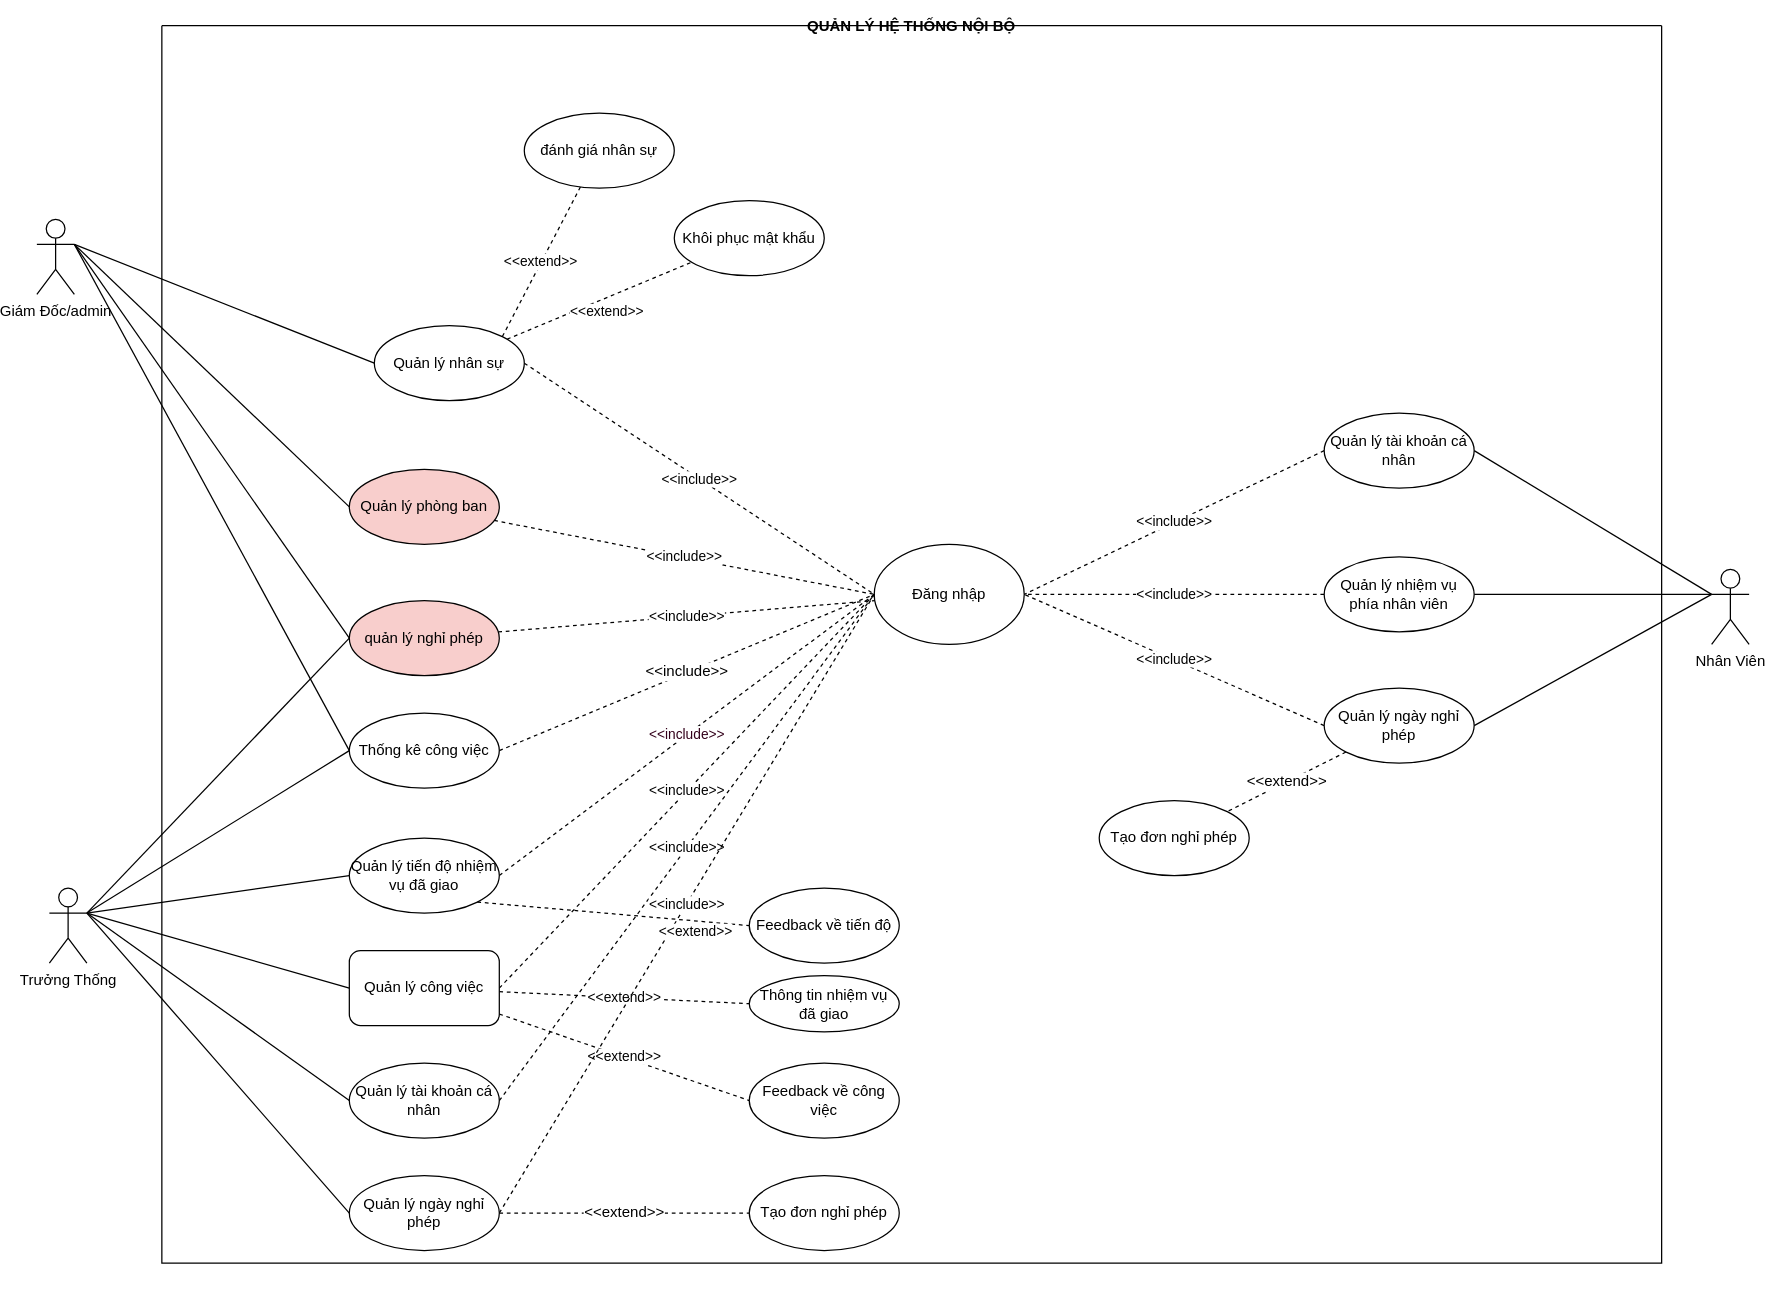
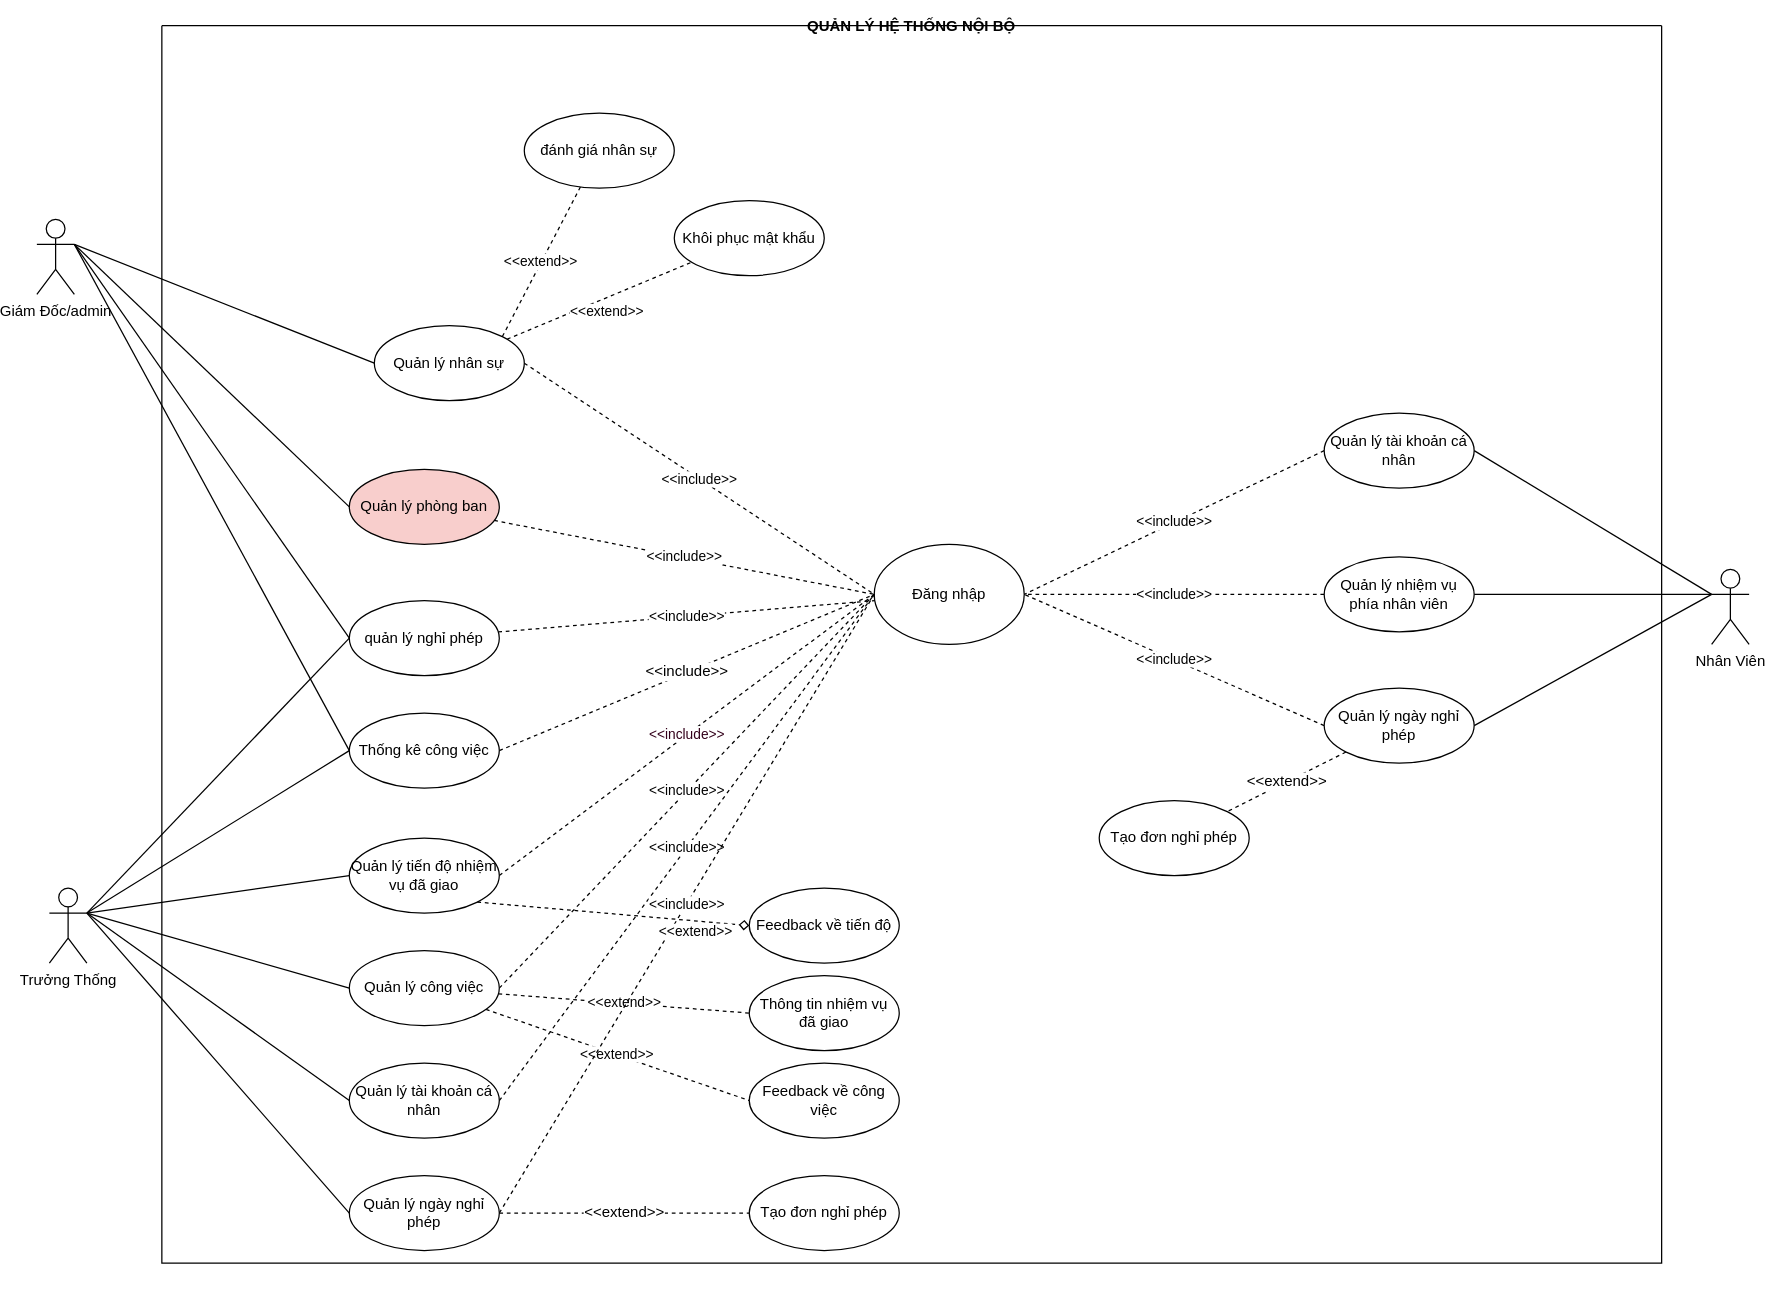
node "quản lý nghỉ phép": fillcolor #f8cecc -> #ffffff
edge "Quản lý tiến độ nhiệm vụ đã giao" -- "Feedback về tiến độ": arrowhead none -> diamond
node "Quản lý công việc": shape rounded rectangle -> ellipse
node "Thông tin nhiệm vụ đã giao": size 150x56 -> 150x75
